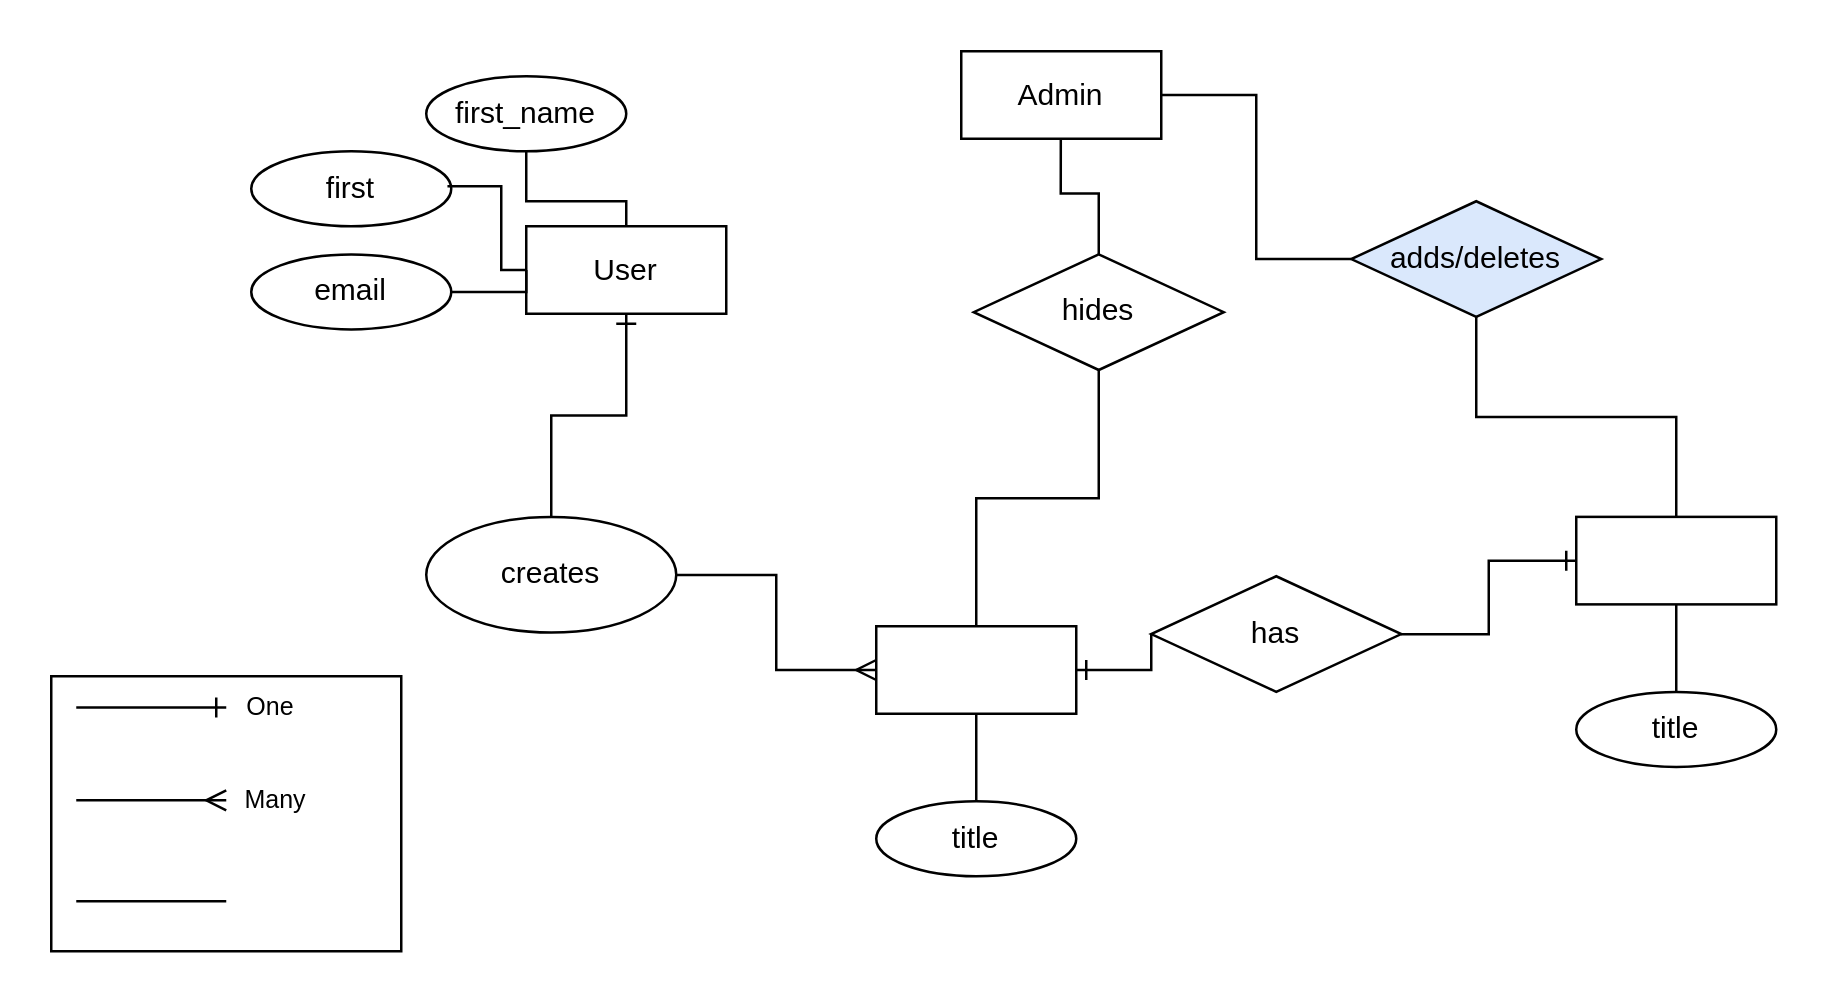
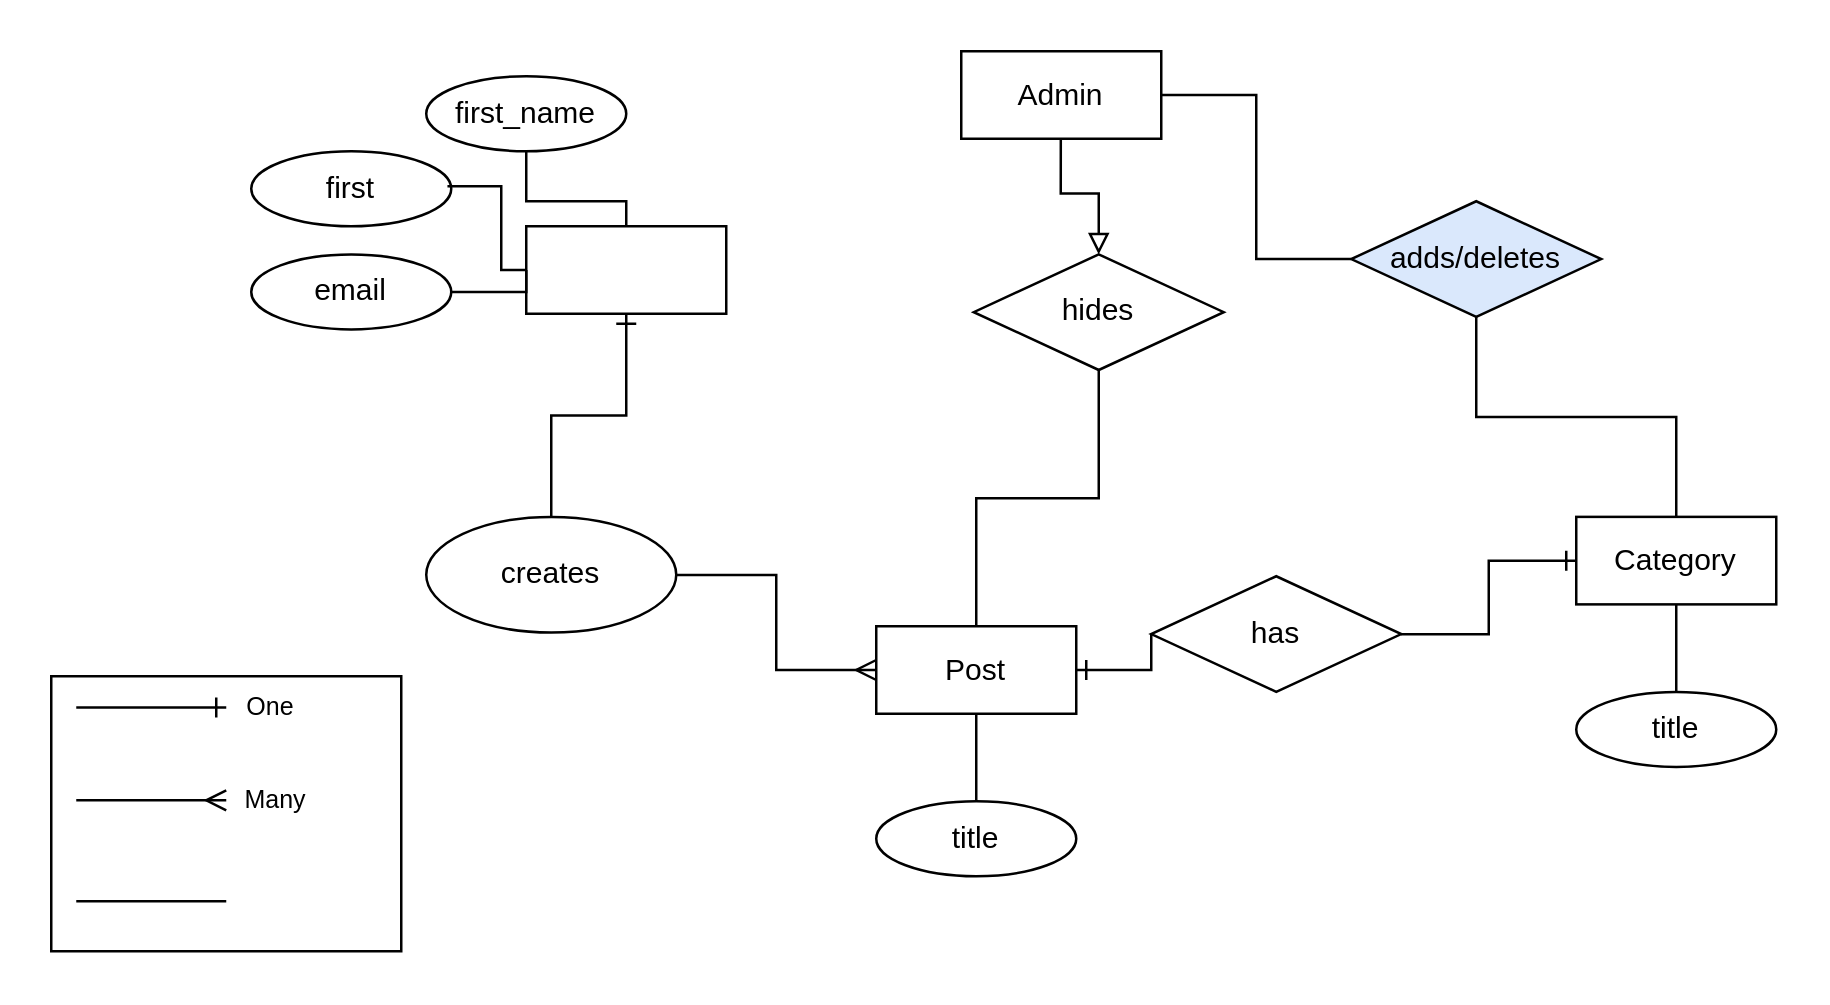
edge "Admin" -- "hides": arrowhead none -> block
node "User": removed
node "Category": added
node "Post": added
